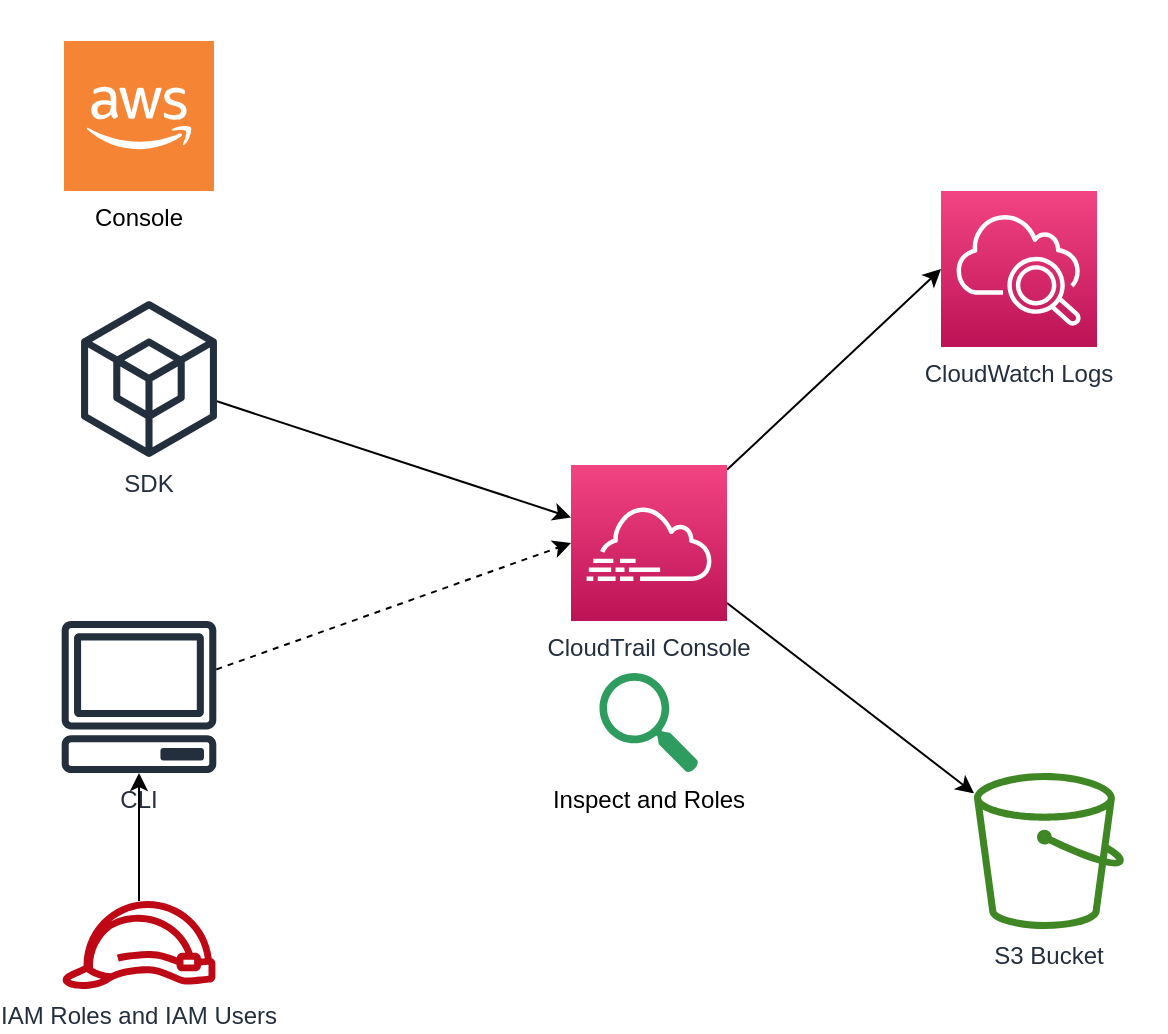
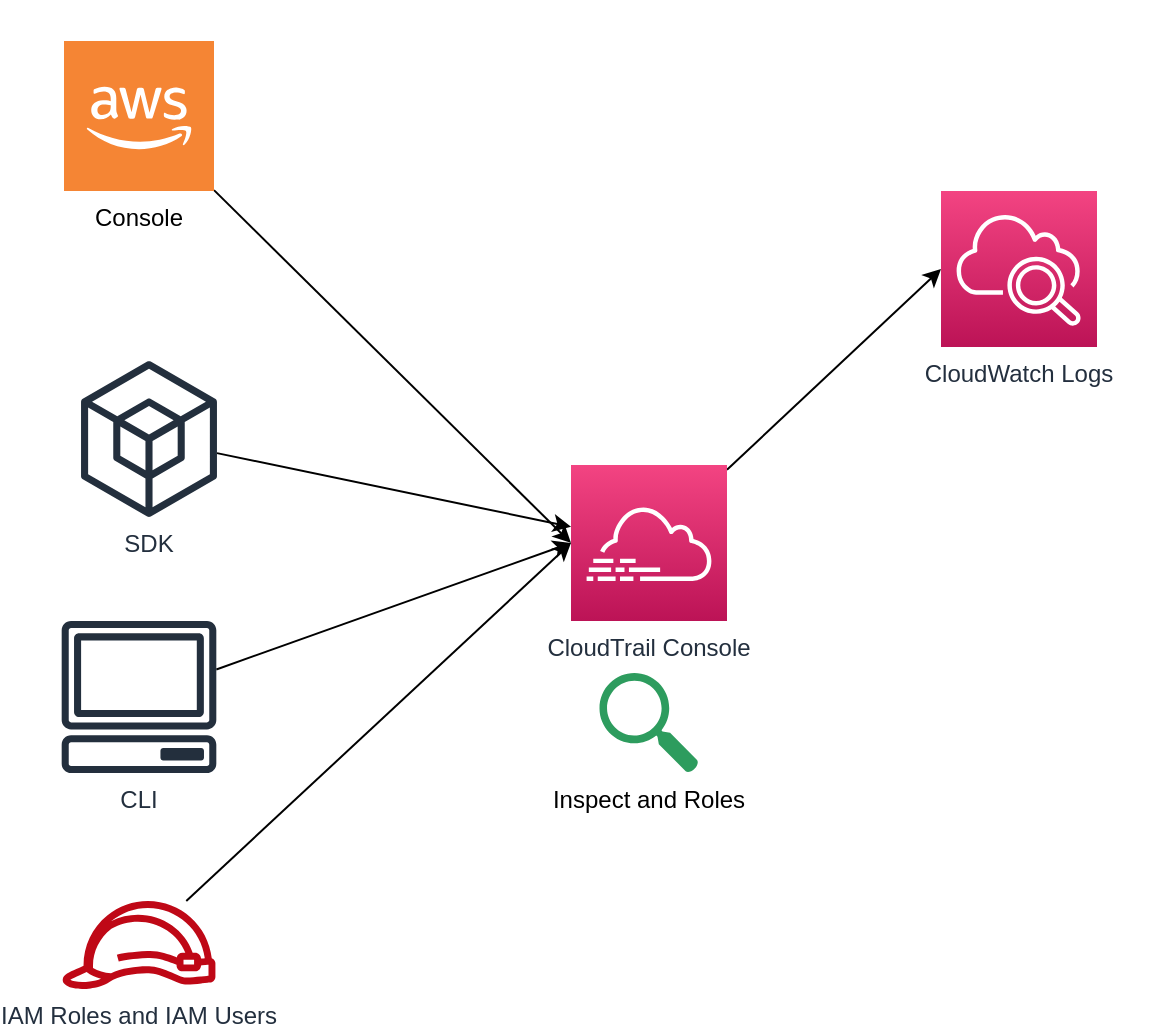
edge "Console" -> "CloudTrail Console": added
node "SDK": moved (149, 379) -> (149, 439)
edge "CLI" -> "CloudTrail Console": style dashed -> solid
edge "CloudTrail Console" -> "S3 Bucket": removed
edge "IAM Roles and IAM Users" -> "CLI": now "IAM Roles and IAM Users" -> "CloudTrail Console"
node "S3 Bucket": removed
